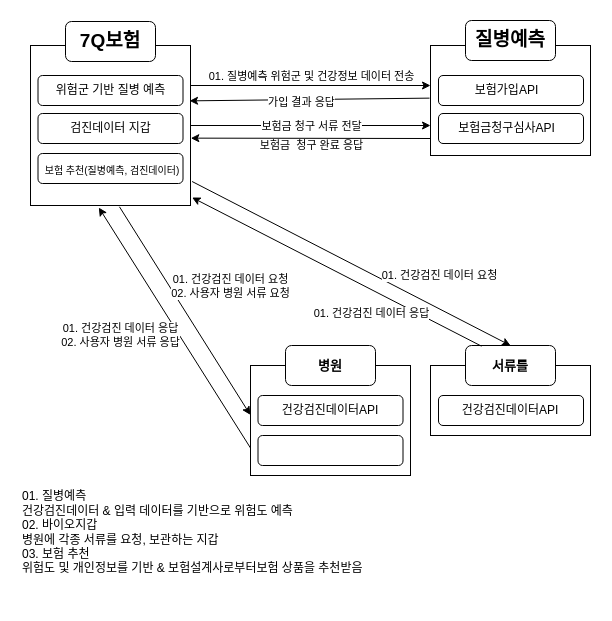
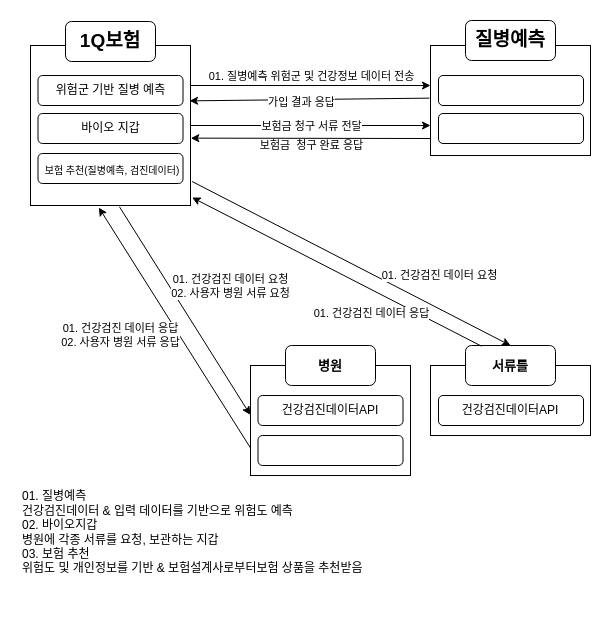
node "7Q보험": label "7Q보험" -> "1Q보험"
node "보험가입API": removed
node "검진데이터 지갑": label "검진데이터 지갑" -> "바이오 지갑"
node "보험금청구심사API": removed
